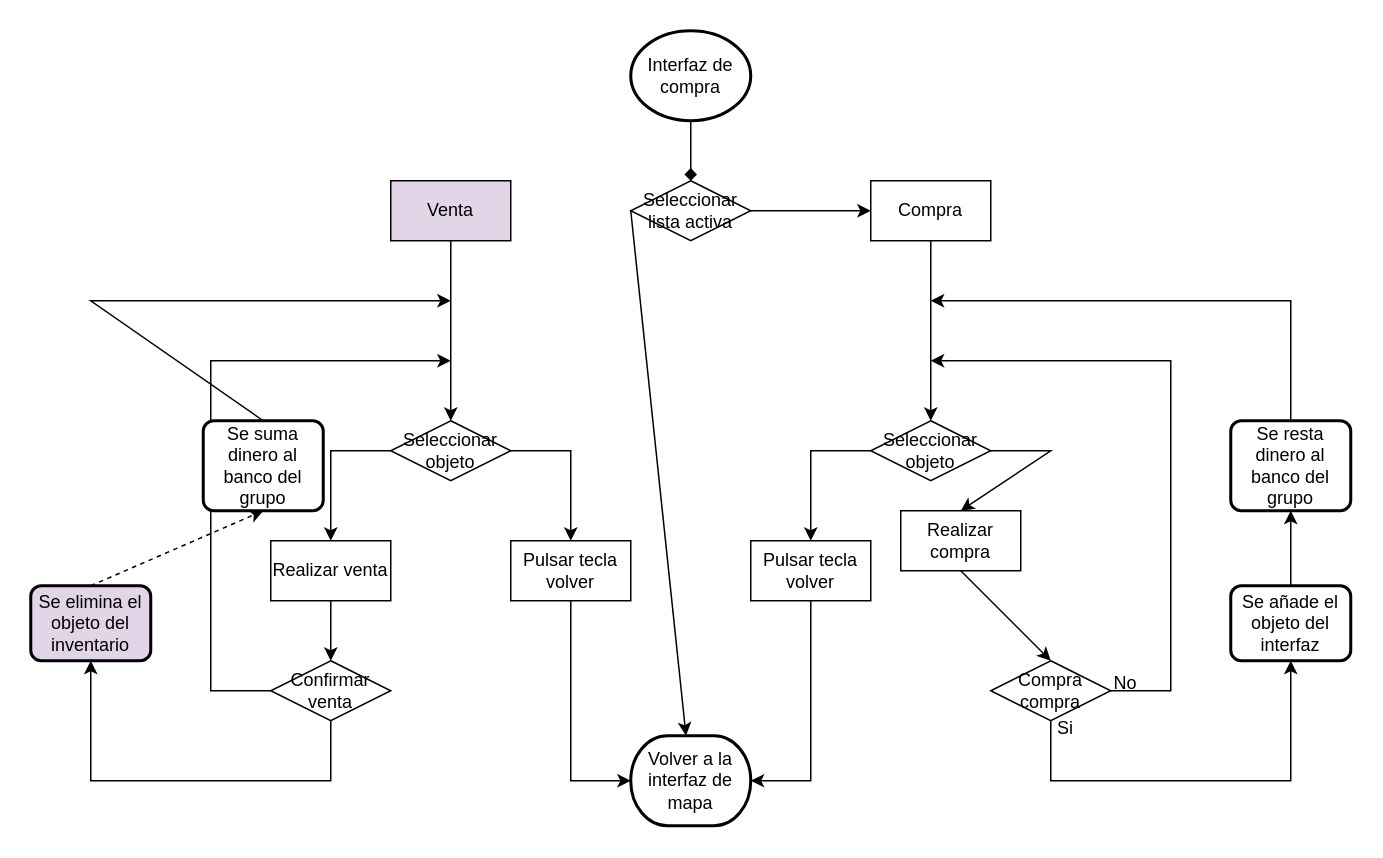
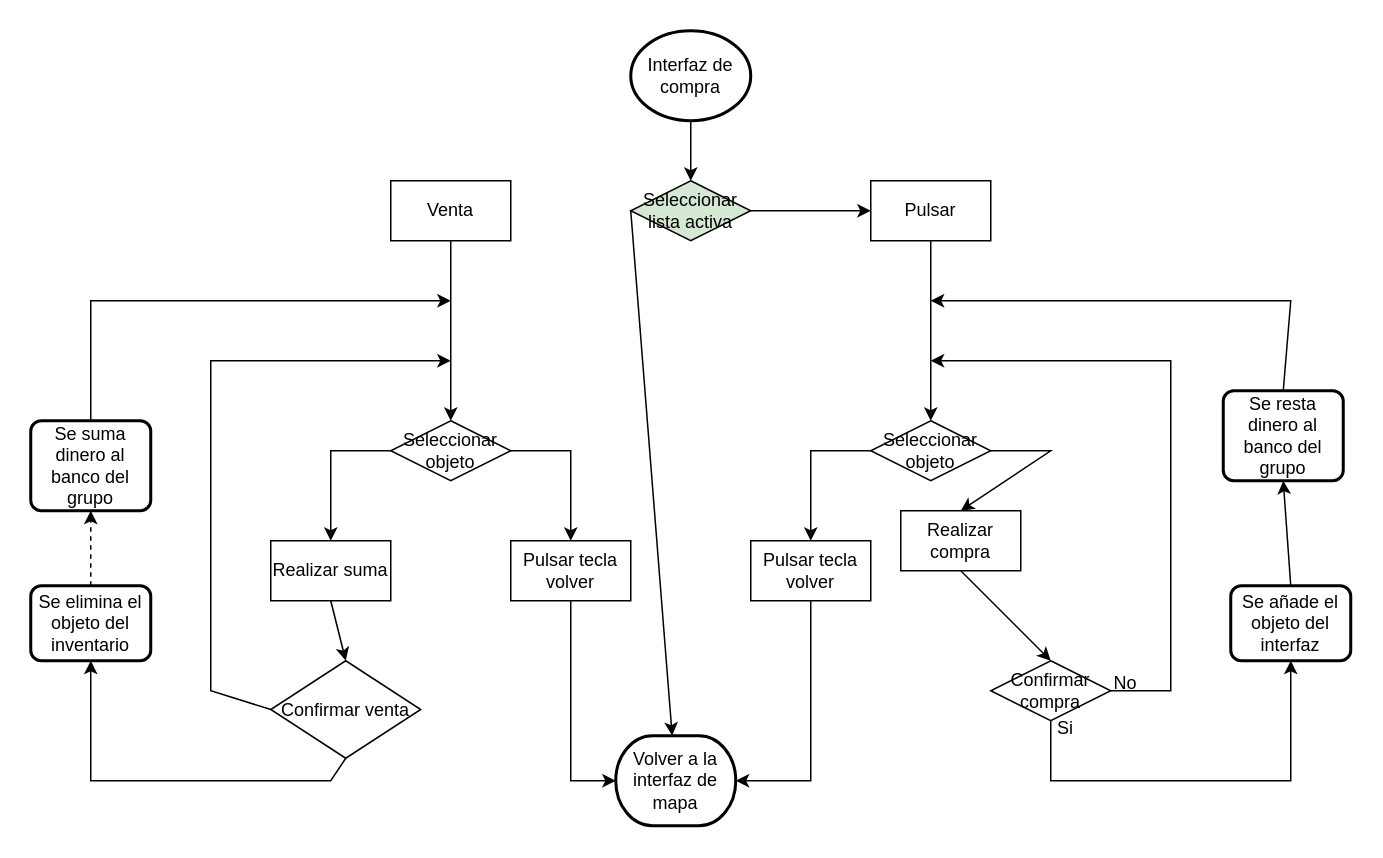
edge "Interfaz de compra" -> "Seleccionar lista activa": arrowhead diamond -> classic
node "Venta": fillcolor #e1d5e7 -> #ffffff
node "Seleccionar lista activa": fillcolor #ffffff -> #d5e8d4
node "Compra": label "Compra" -> "Pulsar"
node "Se suma dinero al banco del grupo": moved (263, 466) -> (91, 466)
node "Se resta dinero al banco del grupo": moved (1291, 466) -> (1283, 436)
node "Realizar venta": label "Realizar venta" -> "Realizar suma"
node "Se elimina el objeto del inventario": fillcolor #e1d5e7 -> #ffffff
node "Confirmar venta": size 120x60 -> 150x98
node "Compra compra": label "Compra compra" -> "Confirmar compra"
node "Volver a la interfaz de mapa": moved (691, 781) -> (676, 781)
